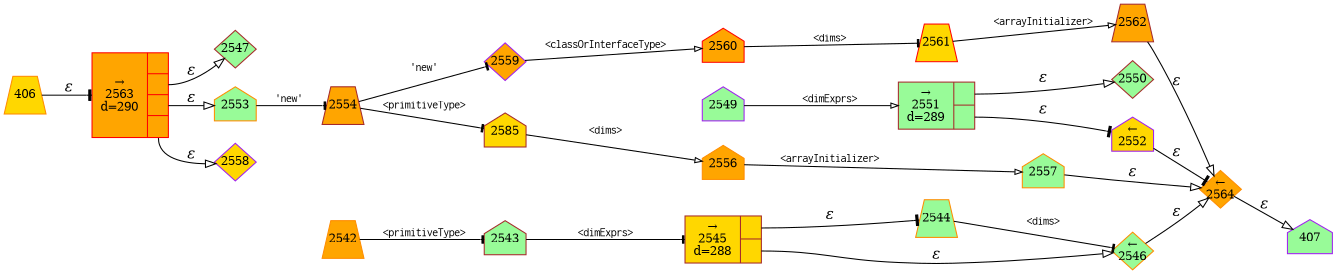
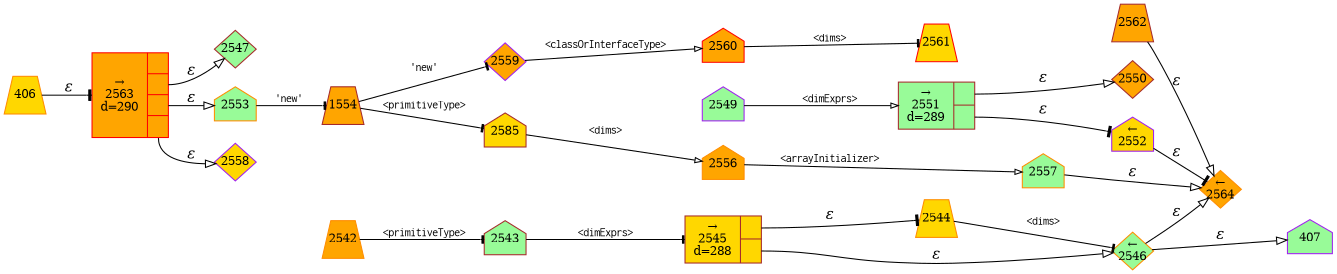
edge "2561" -> "2562": removed, label "<arrayInitializer>"
node "2550": fillcolor palegreen -> orange
node "2554": label "2554" -> "1554"
edge "← 2564" -> "407": now "← 2546" -> "407"
node "2544": fillcolor palegreen -> gold
